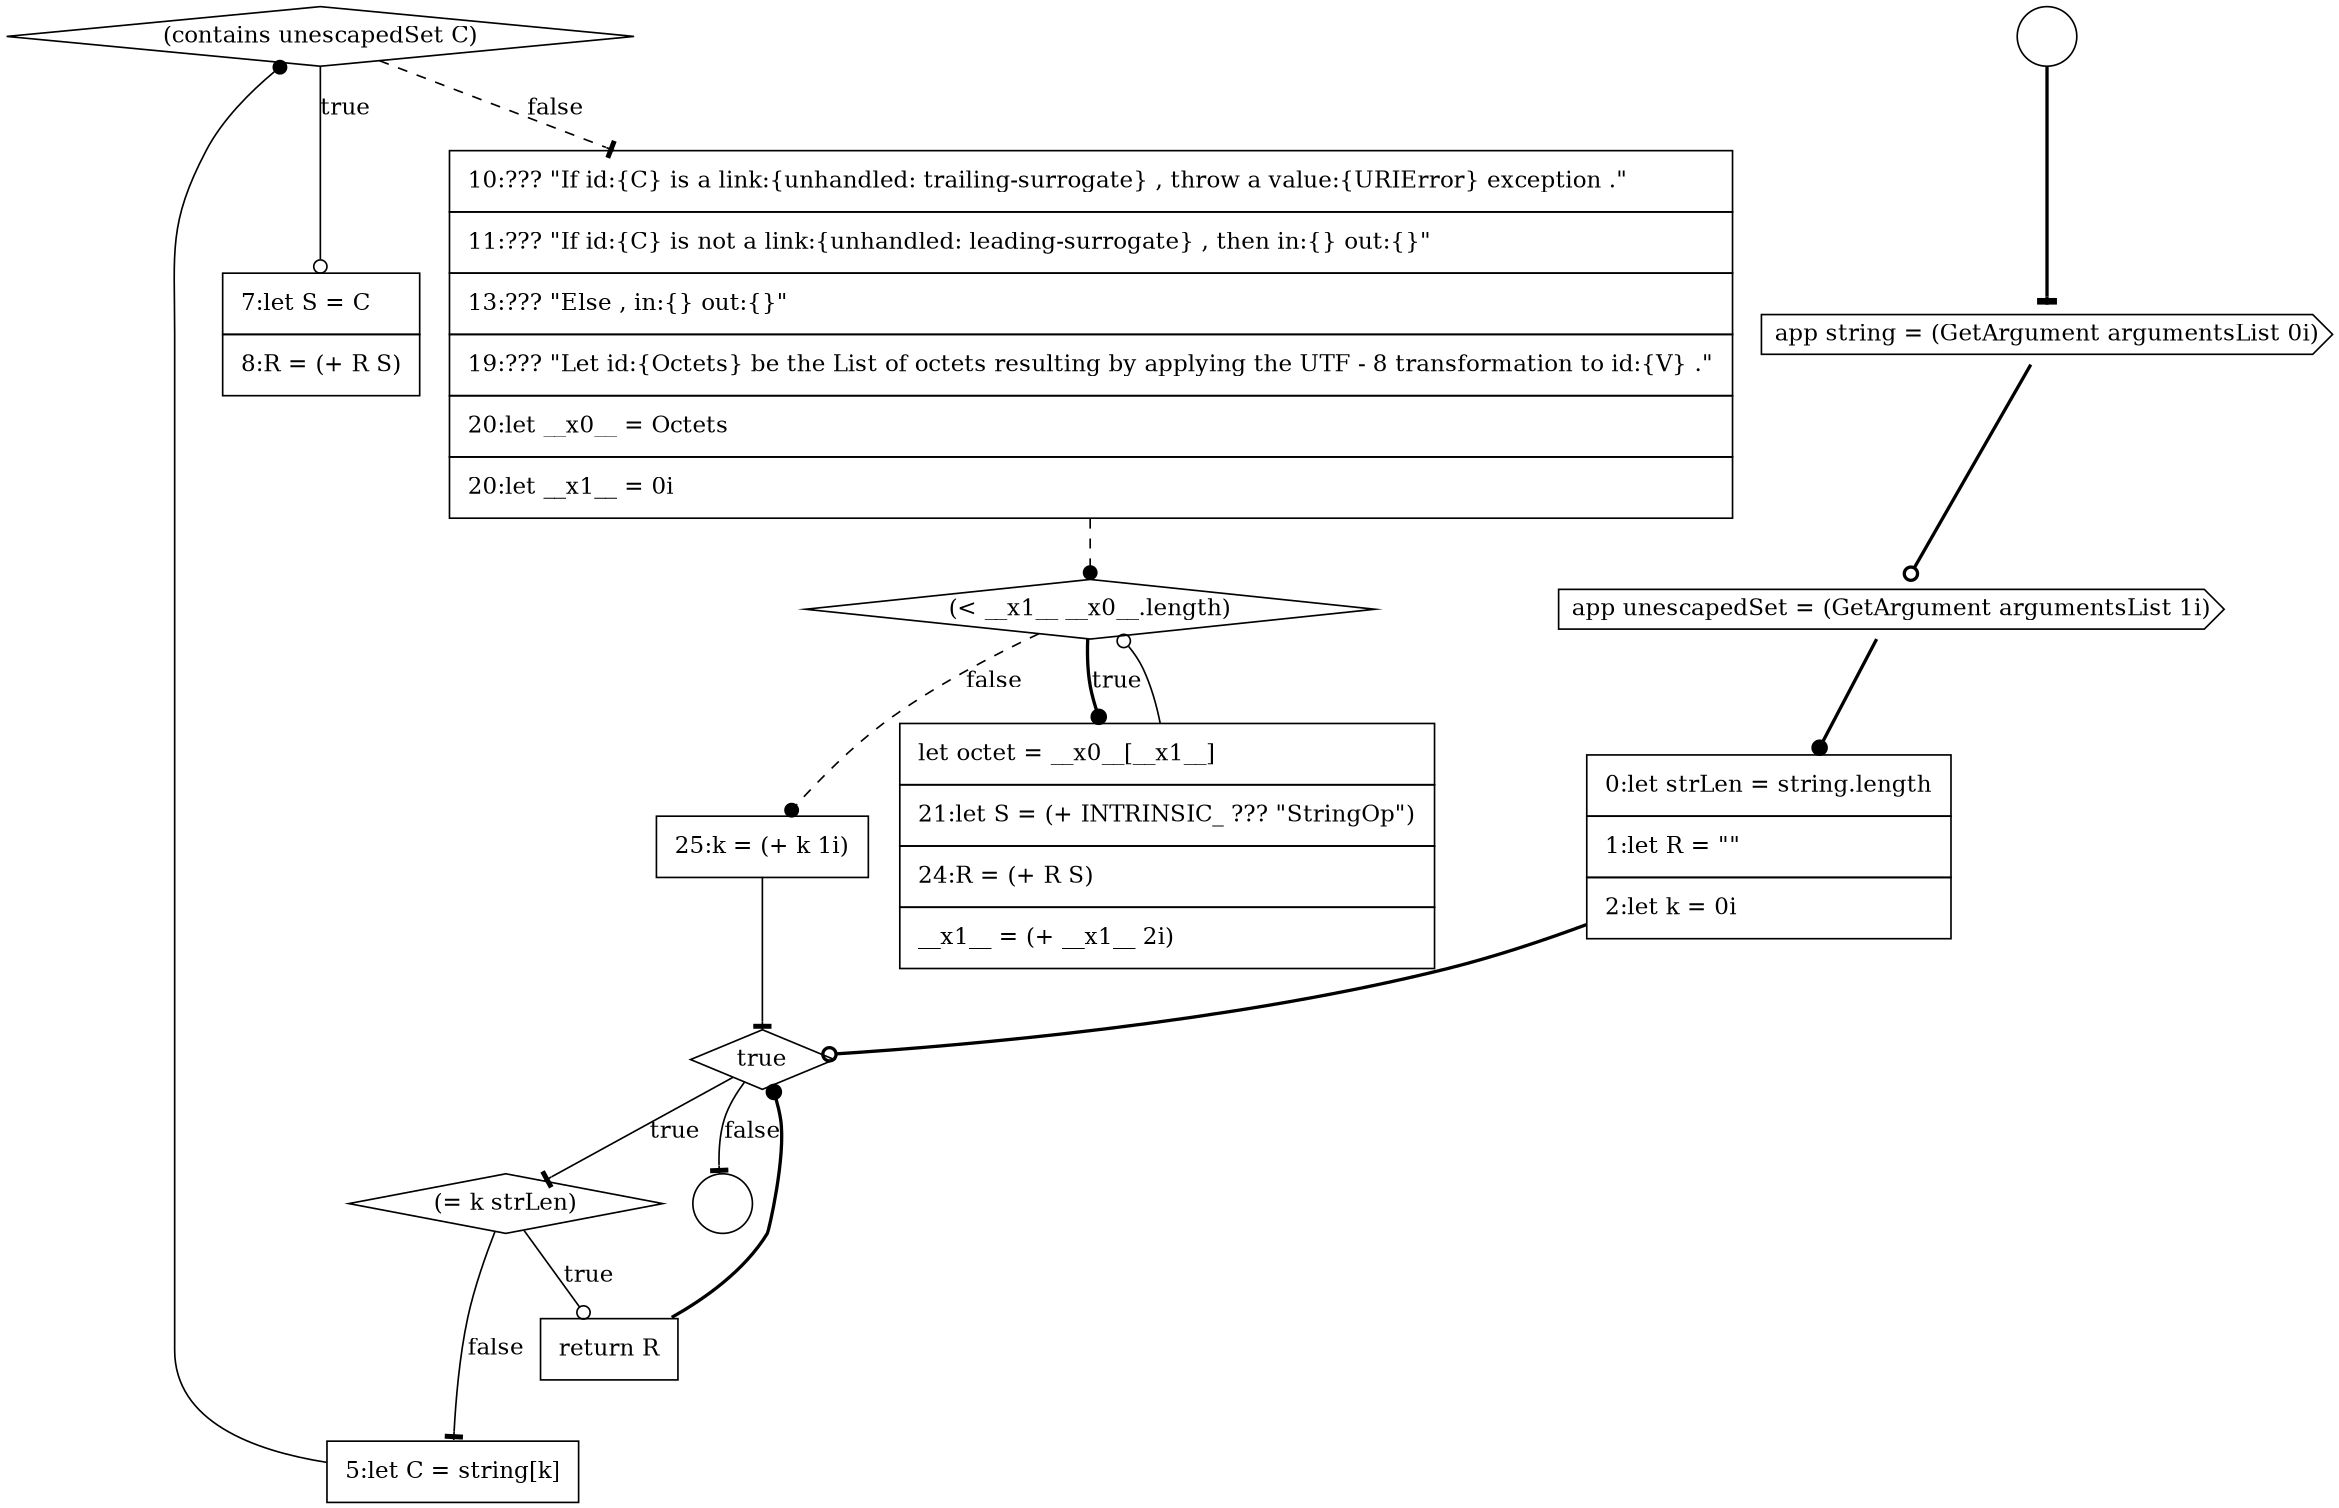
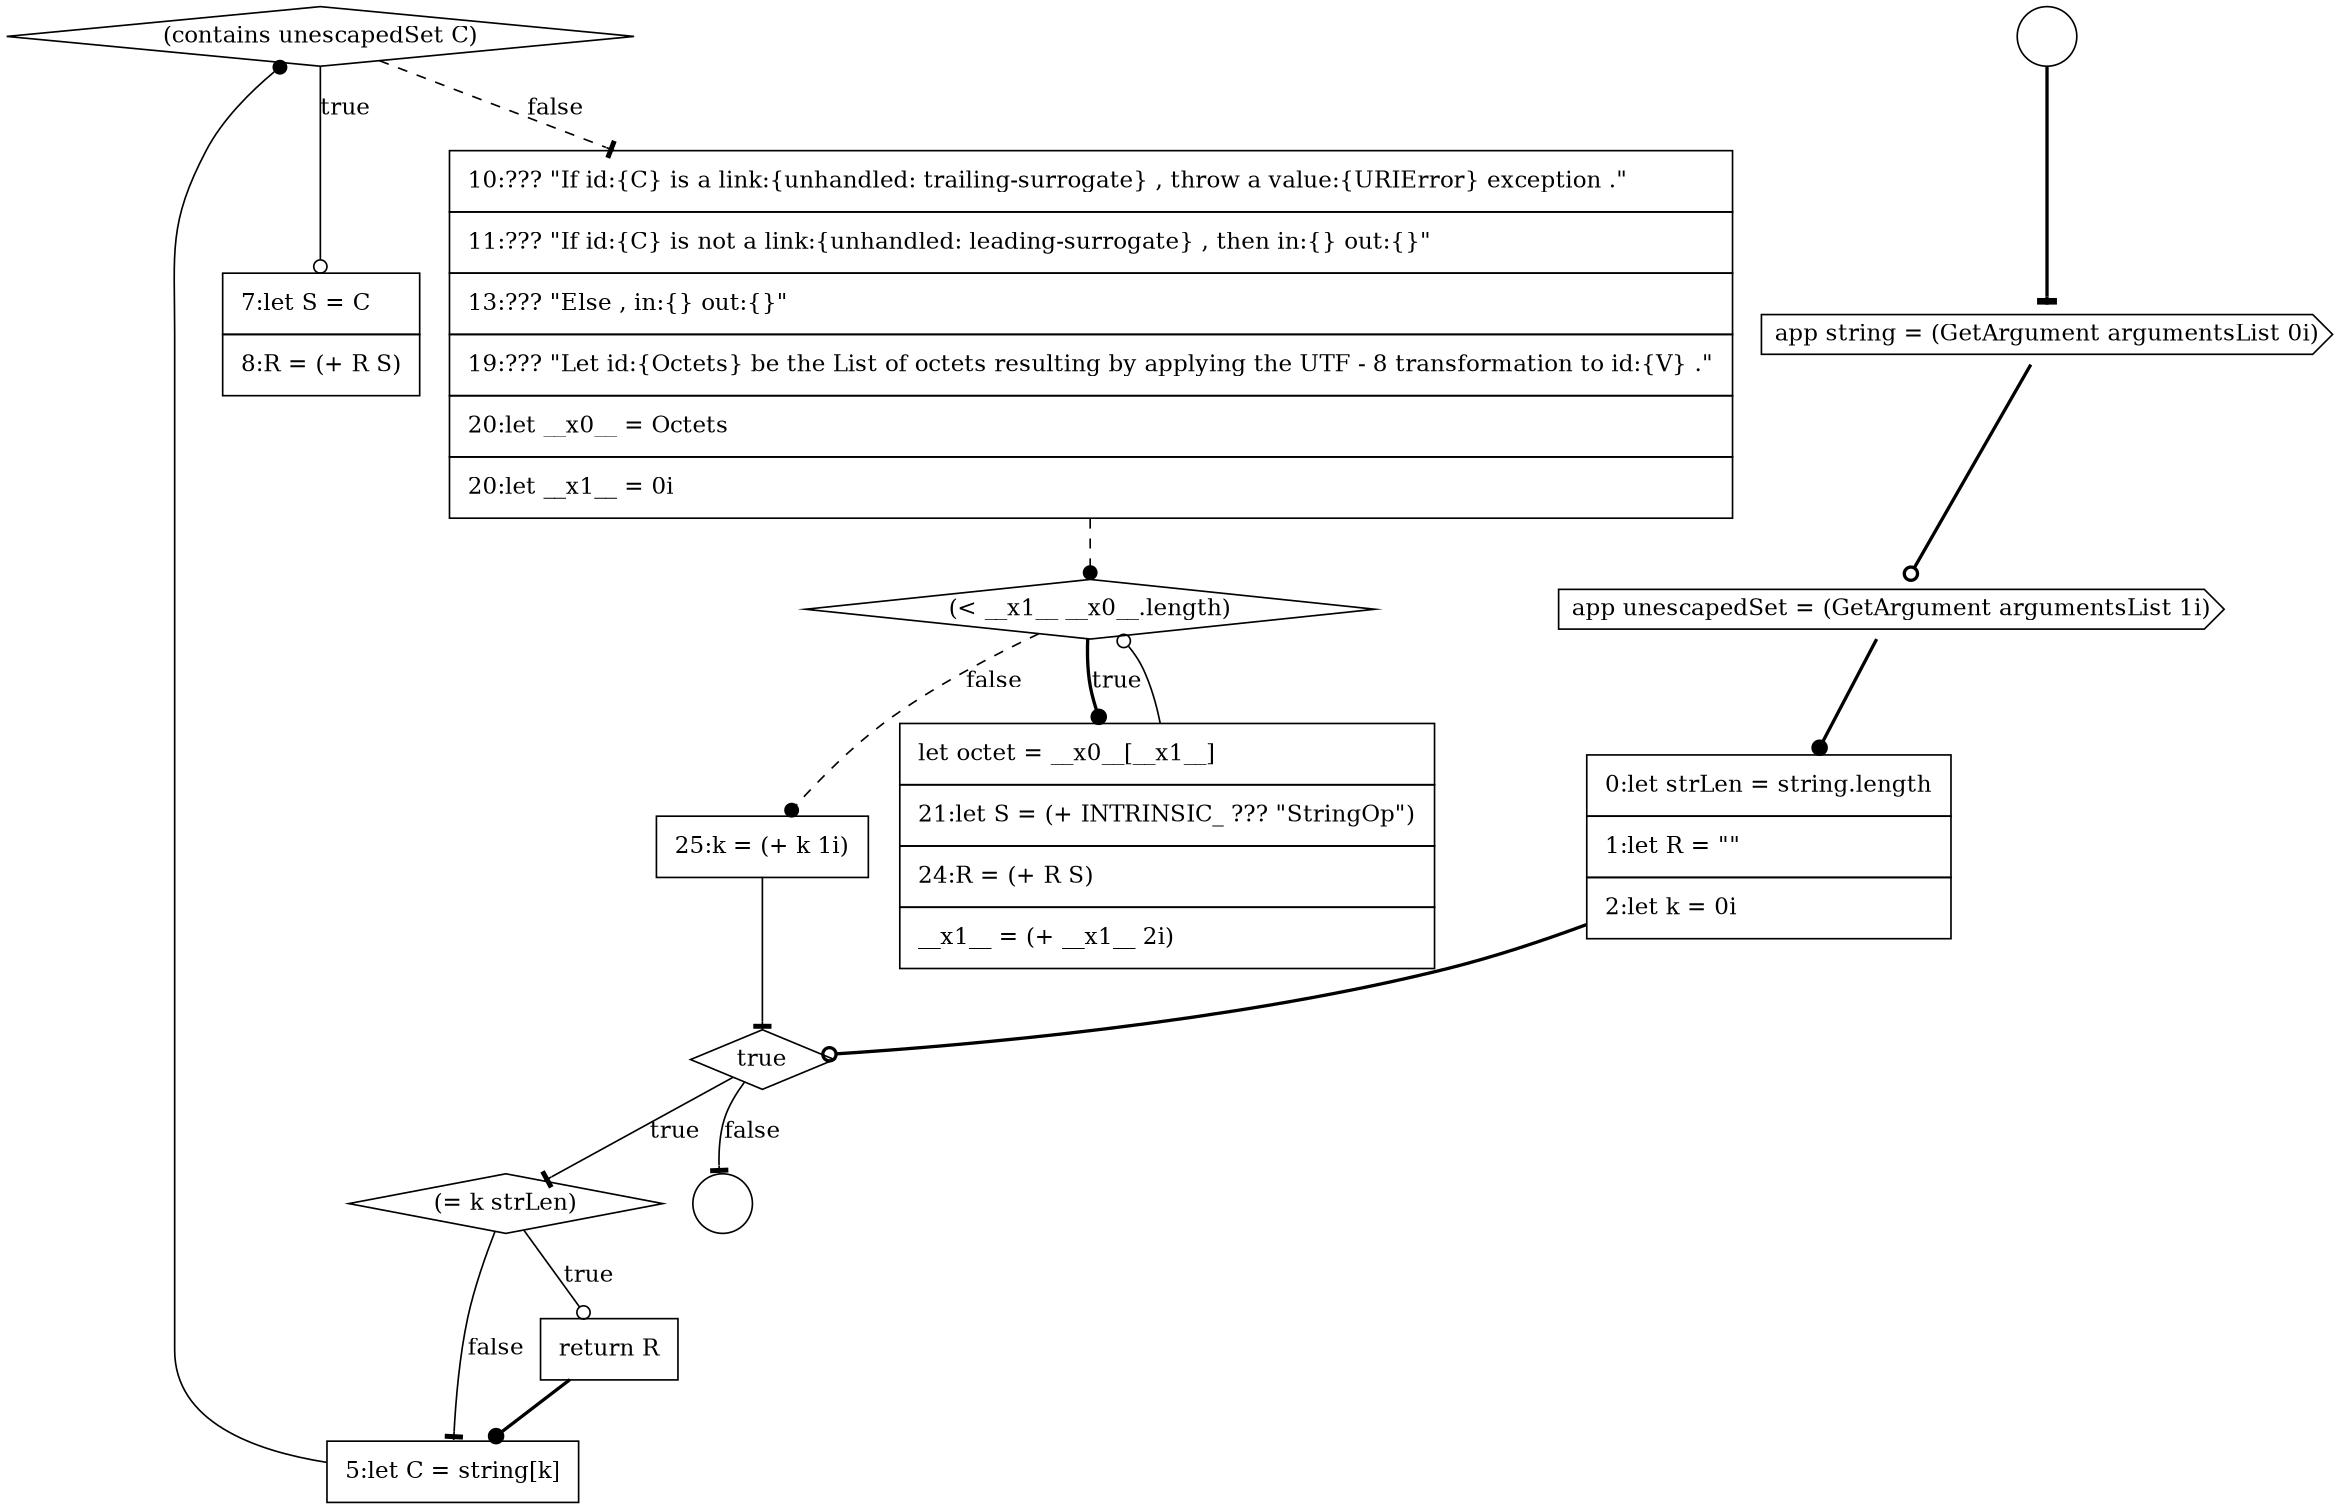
edge "return R" -> "true": now "return R" -> "5:let C = string[k]"
